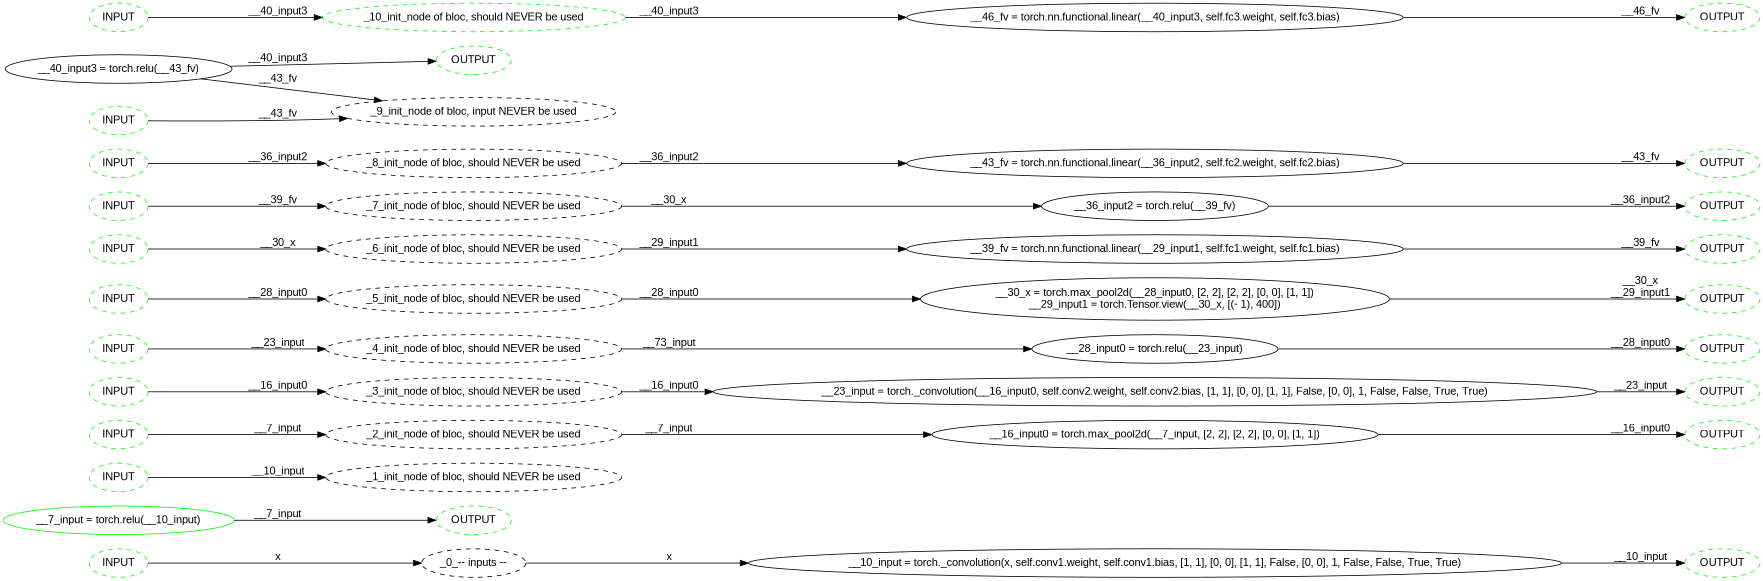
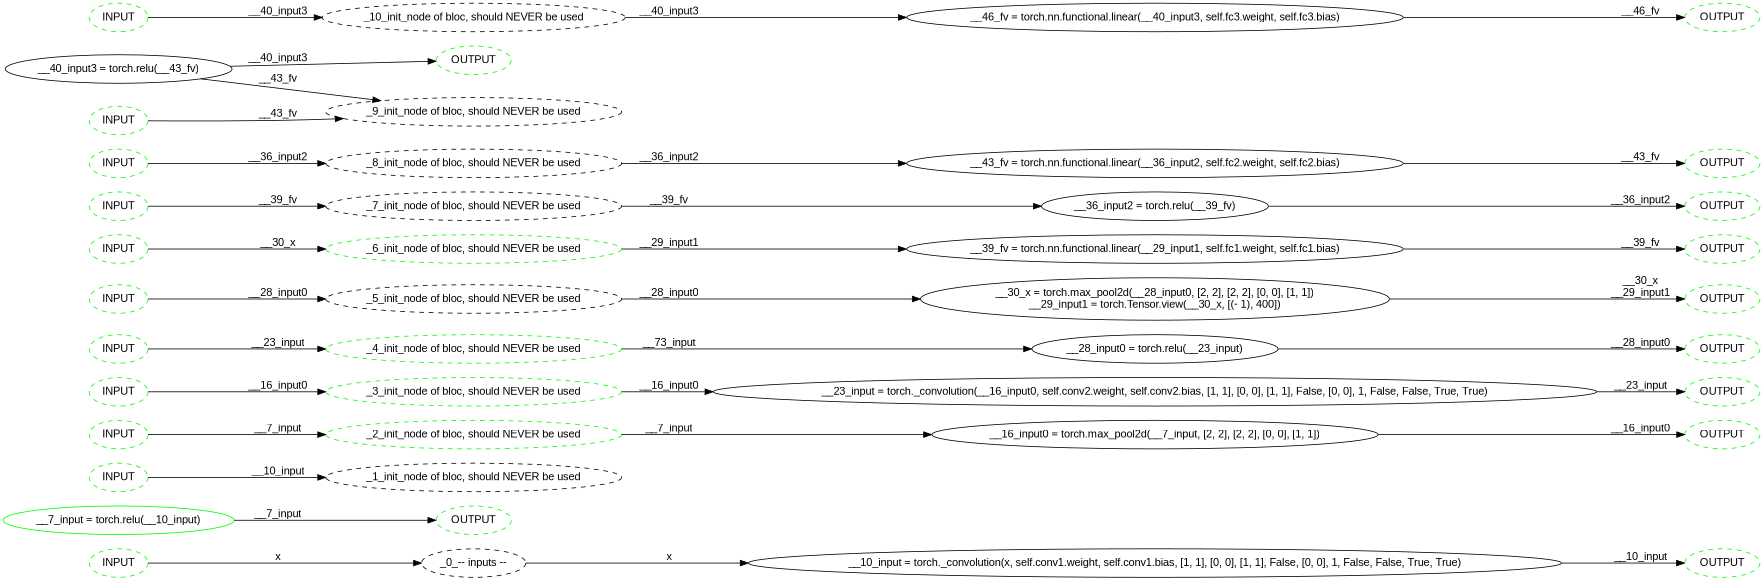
node "_10_init_node of bloc, should NEVER be used": color green -> black
node "_9_init_node of bloc, input NEVER be used": label "_9_init_node of bloc, input NEVER be used" -> "_9_init_node of bloc, should NEVER be used"
edge "_7_init_node of bloc, should NEVER be used" -> "__36_input2 = torch.relu(__39_fv)": label "__30_x" -> "__39_fv"
node "_6_init_node of bloc, should NEVER be used": color black -> green
node "_4_init_node of bloc, should NEVER be used": color black -> green
node "_3_init_node of bloc, should NEVER be used": color black -> green
node "_2_init_node of bloc, should NEVER be used": color black -> green
